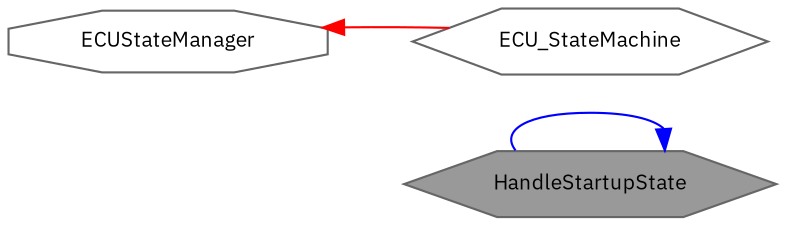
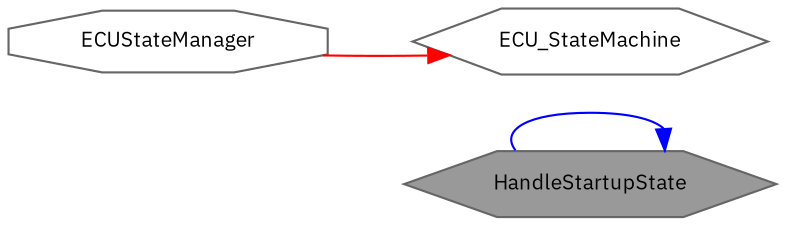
edge "ECU_StateMachine" -> "ECUStateManager": reversed
